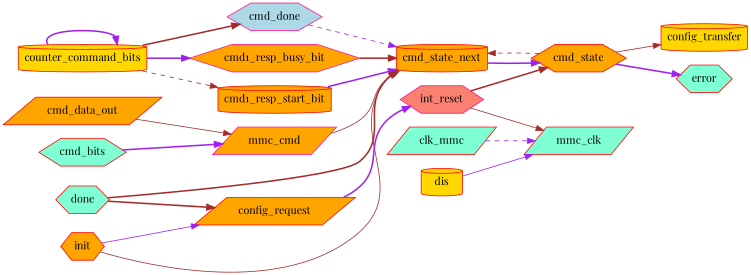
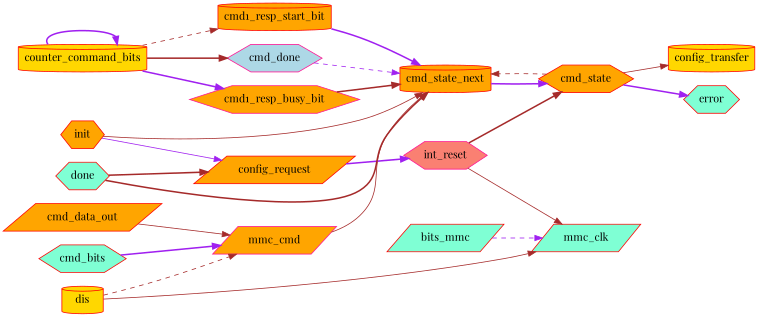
node "clk_mmc": label "clk_mmc" -> "bits_mmc"
edge "dis" -> "mmc_clk": color purple -> brown
edge "dis" -> "mmc_cmd": added
